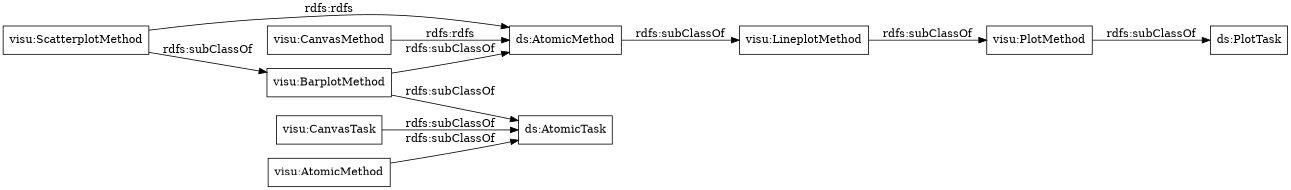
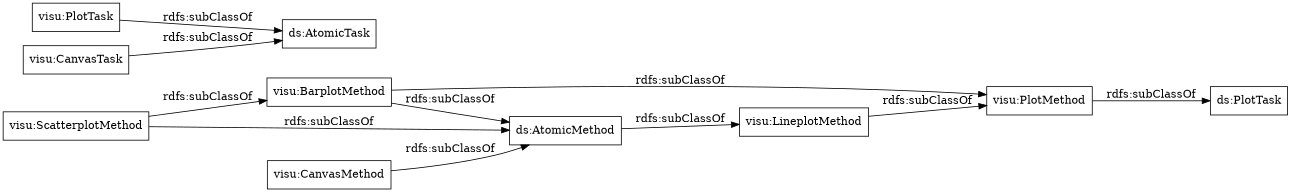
edge "visu:ScatterplotMethod" -> "ds:AtomicMethod": label "rdfs:rdfs" -> "rdfs:subClassOf"
edge "visu:CanvasMethod" -> "ds:AtomicMethod": label "rdfs:rdfs" -> "rdfs:subClassOf"
edge "visu:BarplotMethod" -> "ds:AtomicTask": now "visu:BarplotMethod" -> "visu:PlotMethod"
node "visu:AtomicMethod": label "visu:AtomicMethod" -> "visu:PlotTask"
